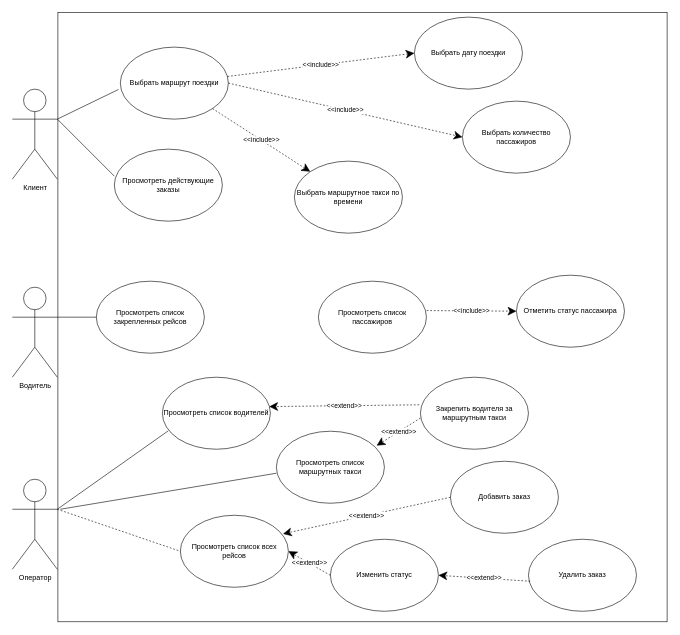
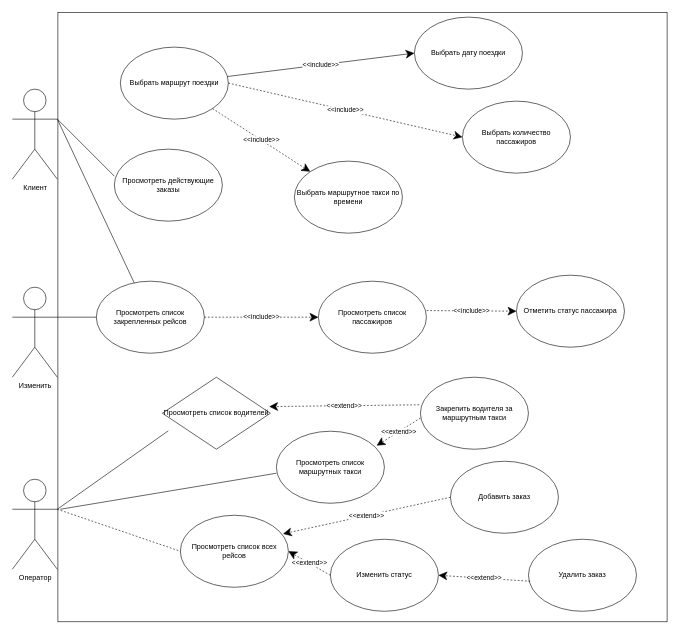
edge "Выбрать маршрут поездки" -> "Выбрать дату поездки": style dashed -> solid
edge "Выбрать маршрут поездки" -- "Клиент": now "Просмотреть список закрепленных рейсов" -- "Клиент"
edge "Просмотреть список закрепленных рейсов" -> "Просмотреть список пассажиров": added, label "<<include>>"
node "Водитель": label "Водитель" -> "Изменить"
node "Просмотреть список водителей": shape ellipse -> diamond
